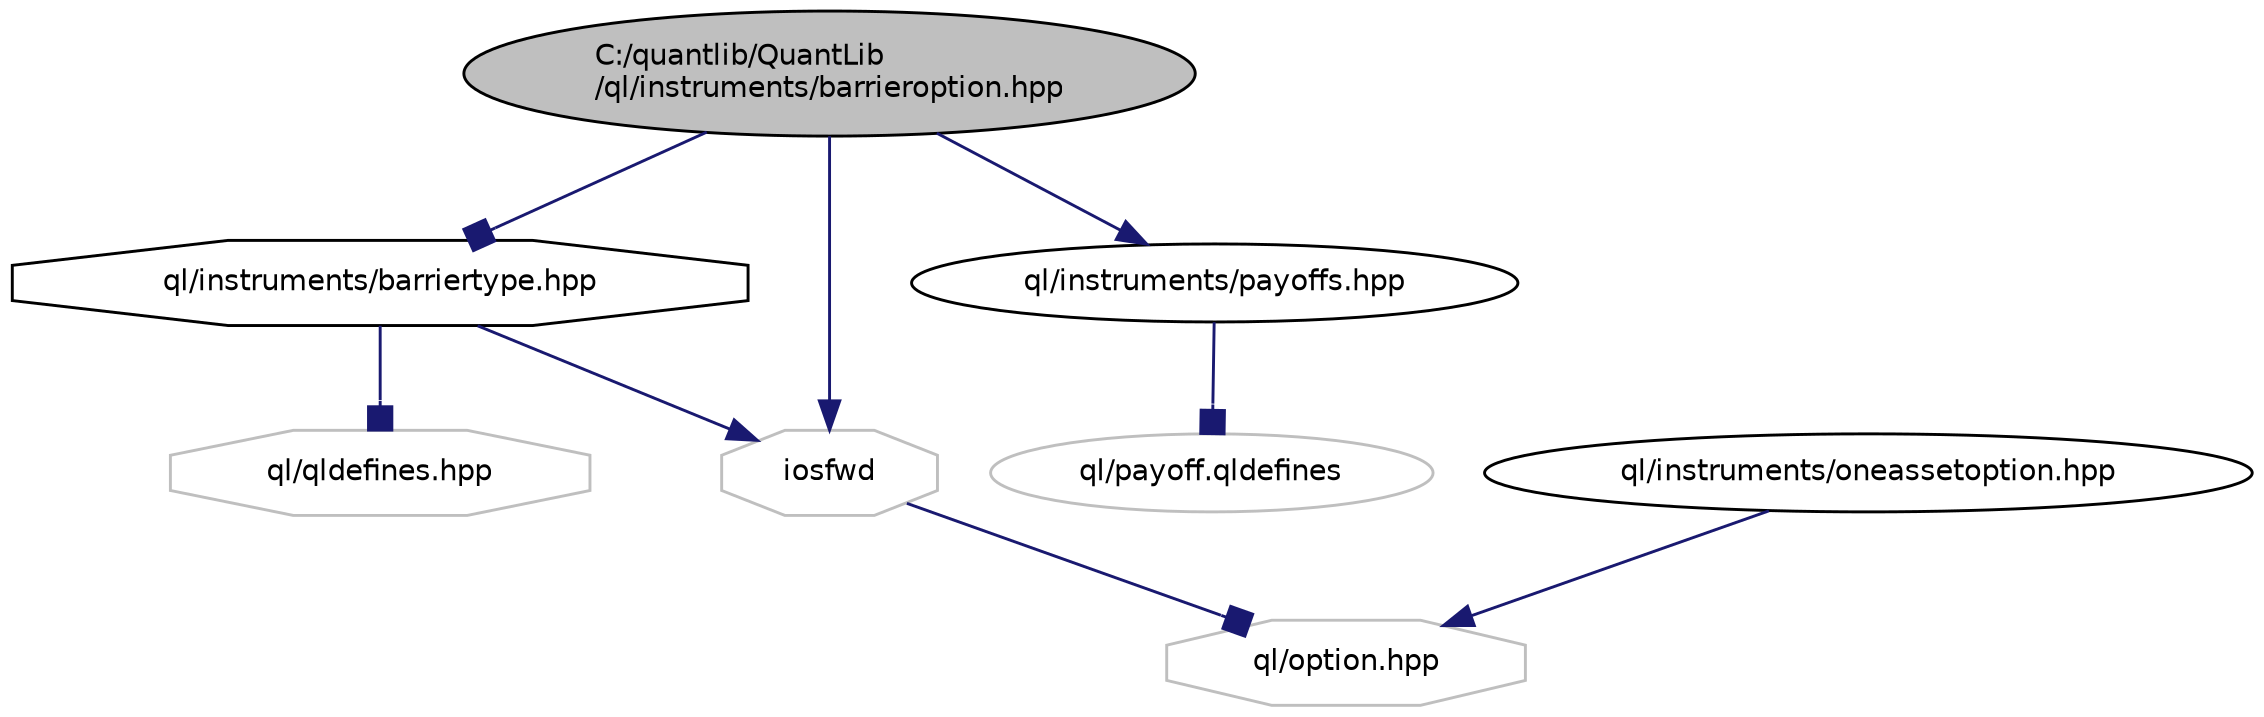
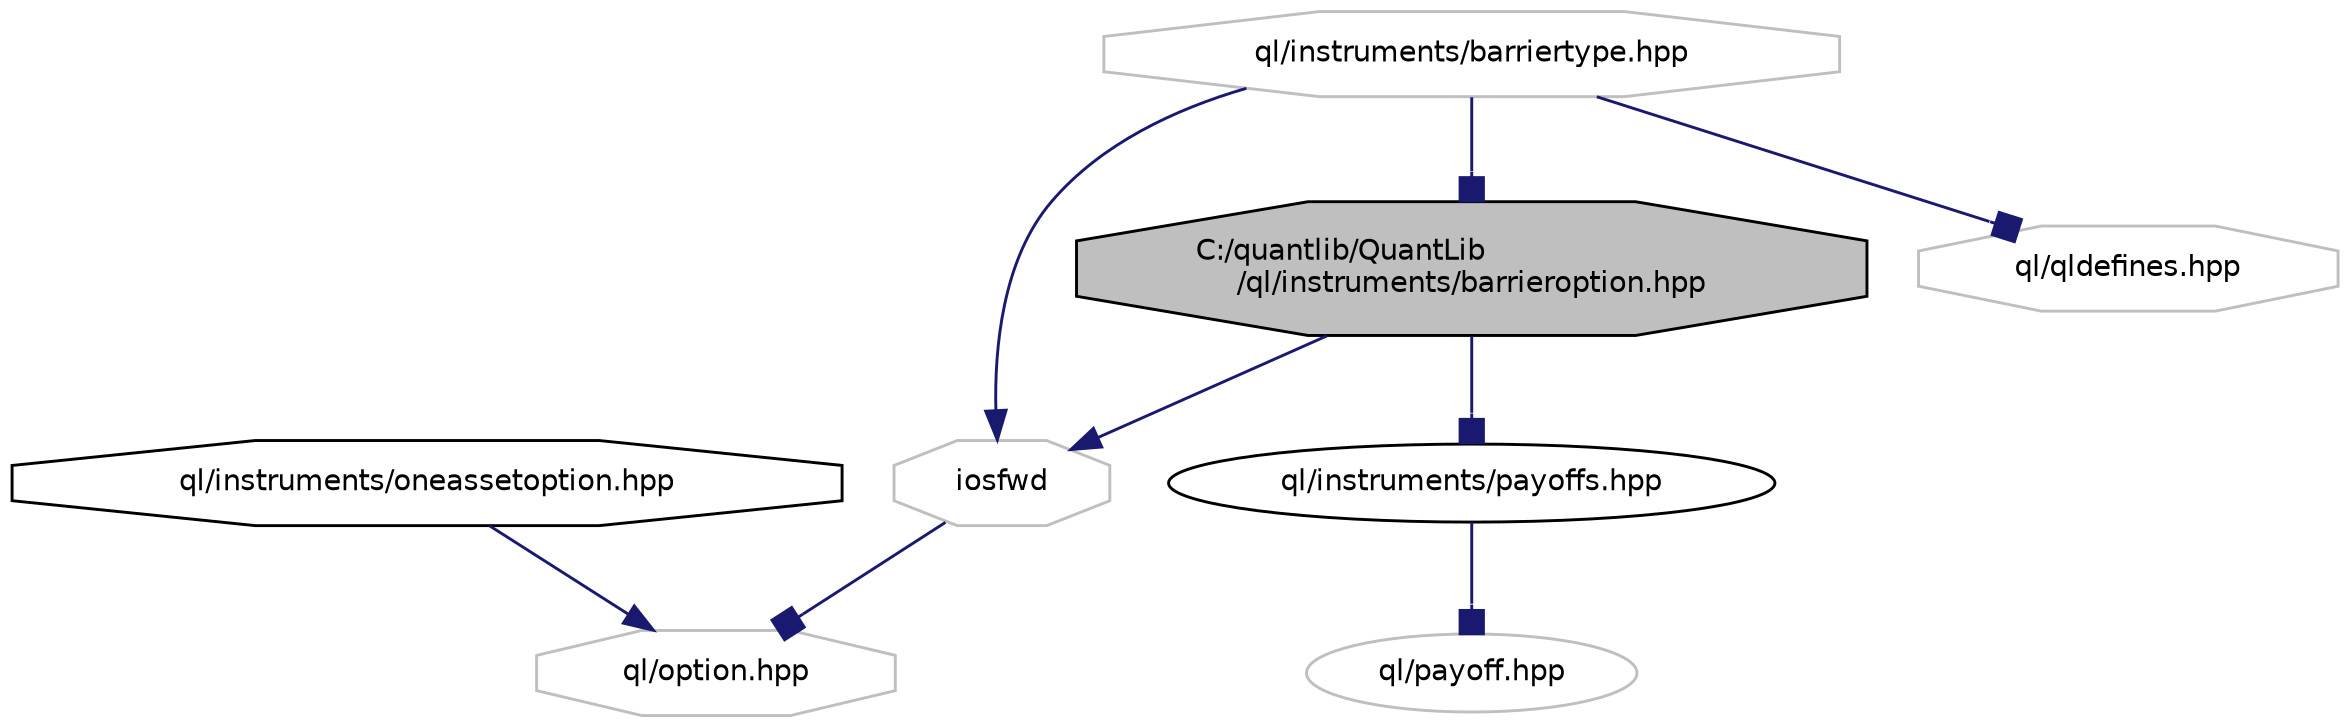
node "C:/quantlib/QuantLib /ql/instruments/barrieroption.hpp": shape ellipse -> octagon
edge "C:/quantlib/QuantLib /ql/instruments/barrieroption.hpp" -> "ql/instruments/barriertype.hpp": reversed
edge "C:/quantlib/QuantLib /ql/instruments/barrieroption.hpp" -> "ql/instruments/payoffs.hpp": arrowhead normal -> box
node "ql/instruments/barriertype.hpp": color black -> grey75
node "ql/payoff.qldefines": label "ql/payoff.qldefines" -> "ql/payoff.hpp"
node "ql/instruments/oneassetoption.hpp": shape ellipse -> octagon
